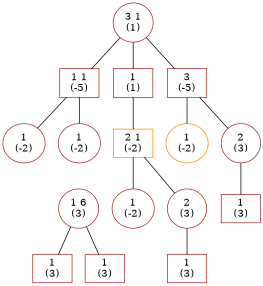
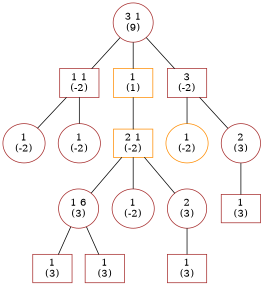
node "3 1 (1)": label "3 1 (1)" -> "3 1 (9)"
node "1 1 (-5)": label "1 1 (-5)" -> "1 1 (-2)"
node "1 (1)": color brown -> darkorange
node "3 (-5)": label "3 (-5)" -> "3 (-2)"
edge "2 1 (-2)" -- "1 6 (3)": added
